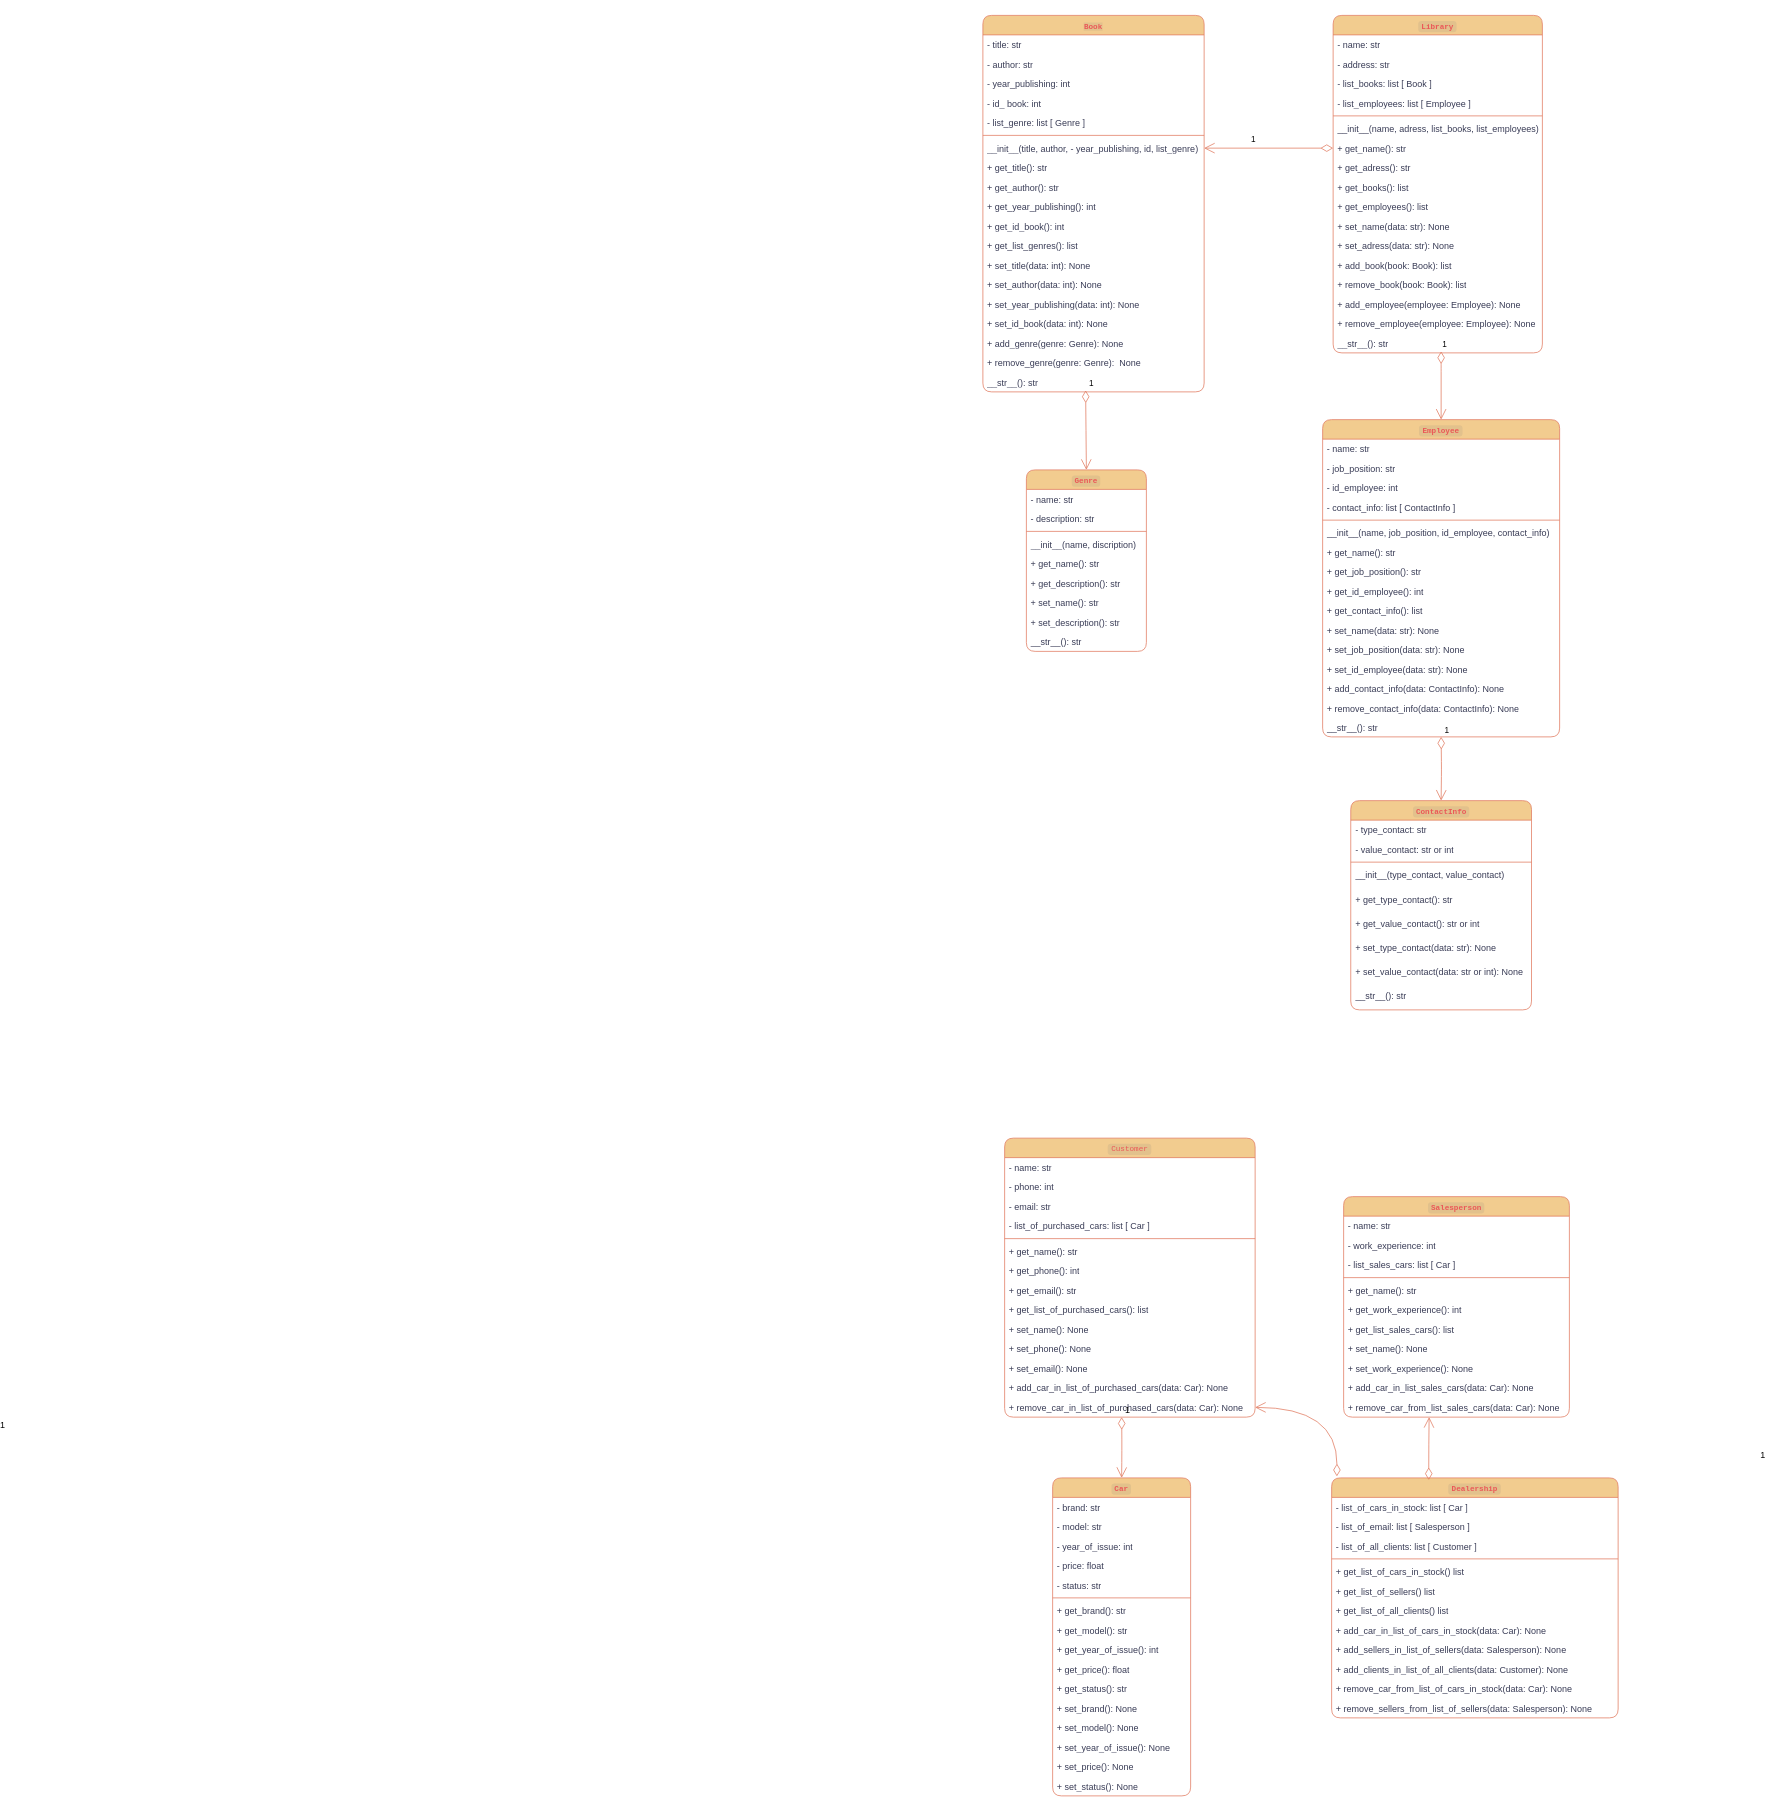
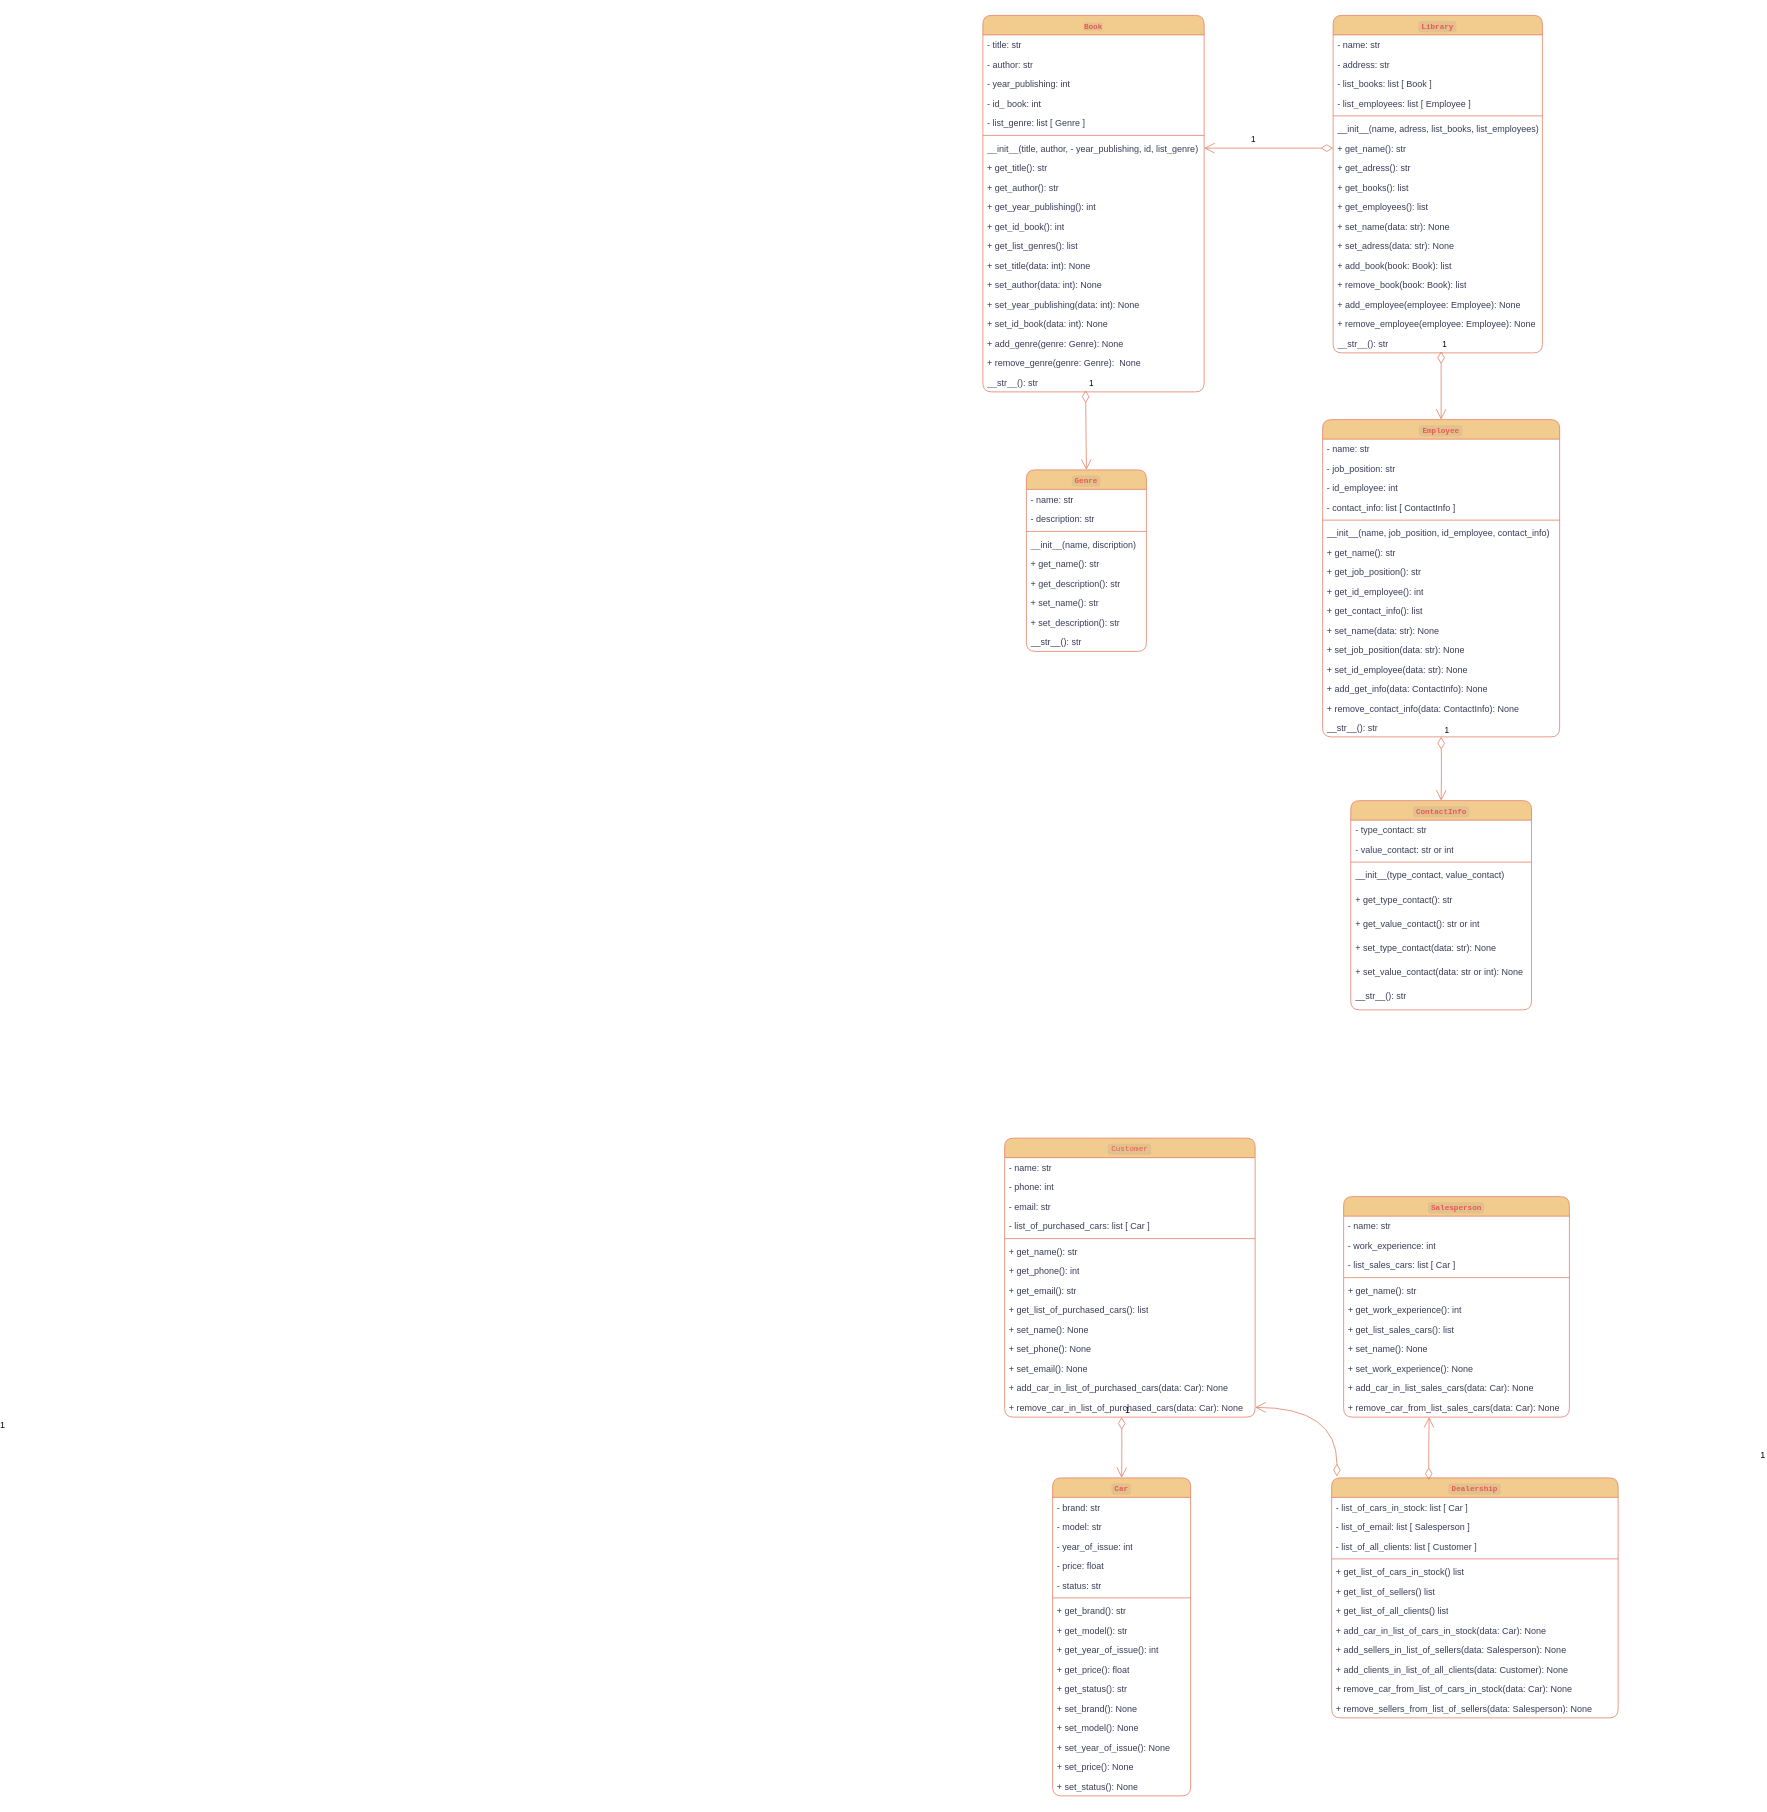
node "+ add_contact_info(data: ContactInfo): None": label "+ add_contact_info(data: ContactInfo): None" -> "+ add_get_info(data: ContactInfo): None"
